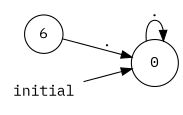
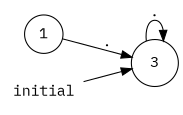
node "6": label "6" -> "1"
node "0": label "0" -> "3"
